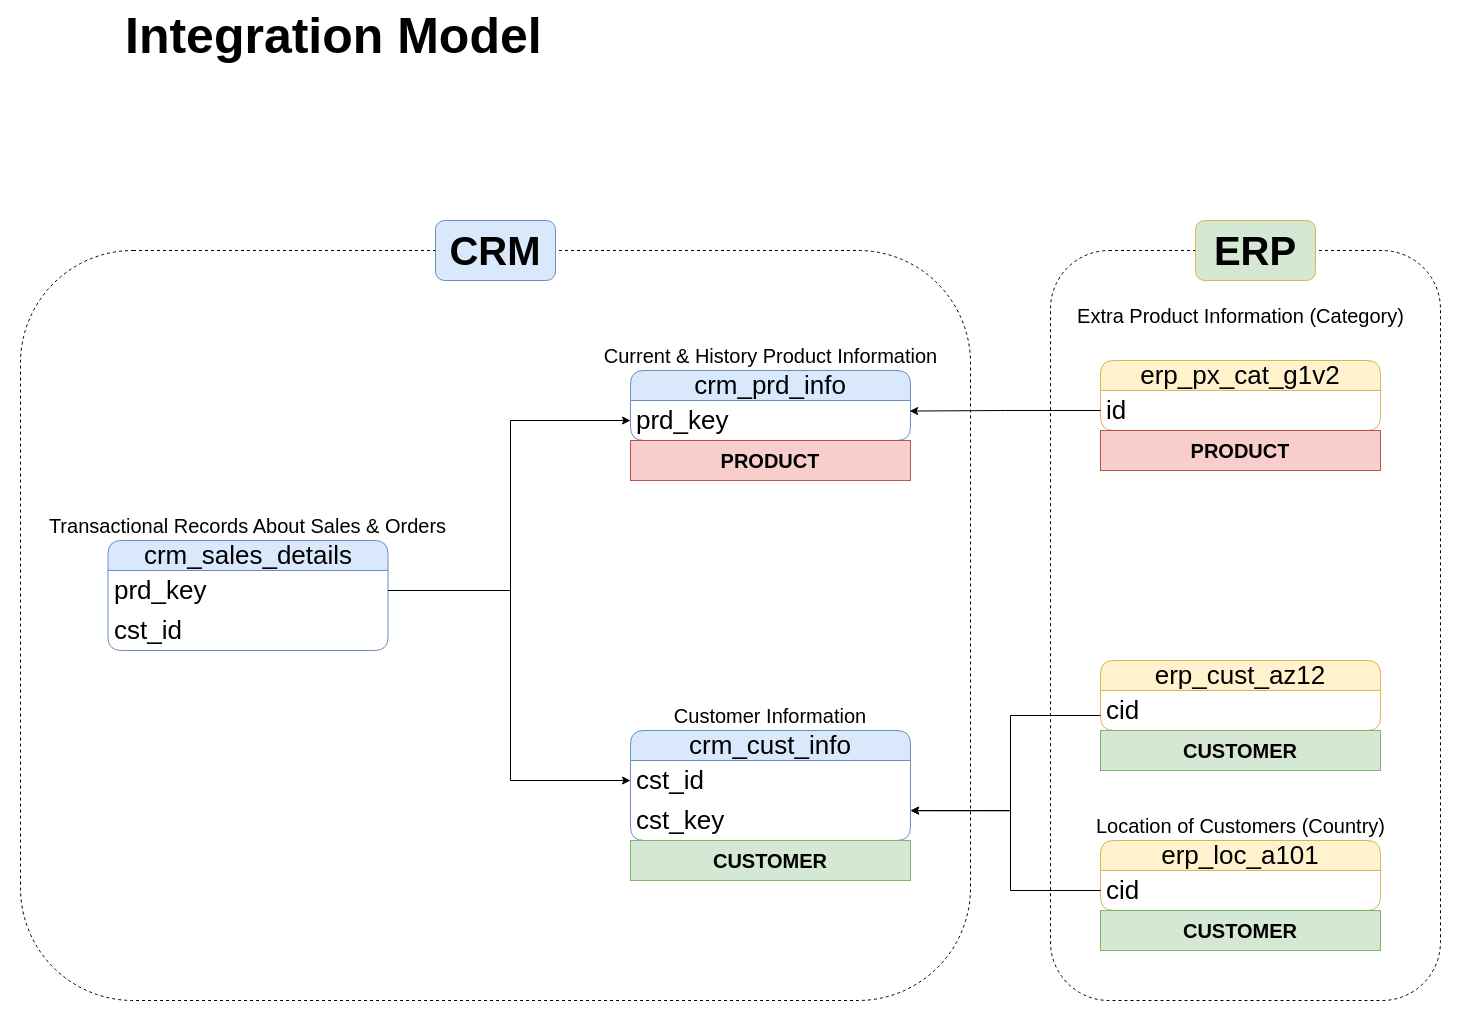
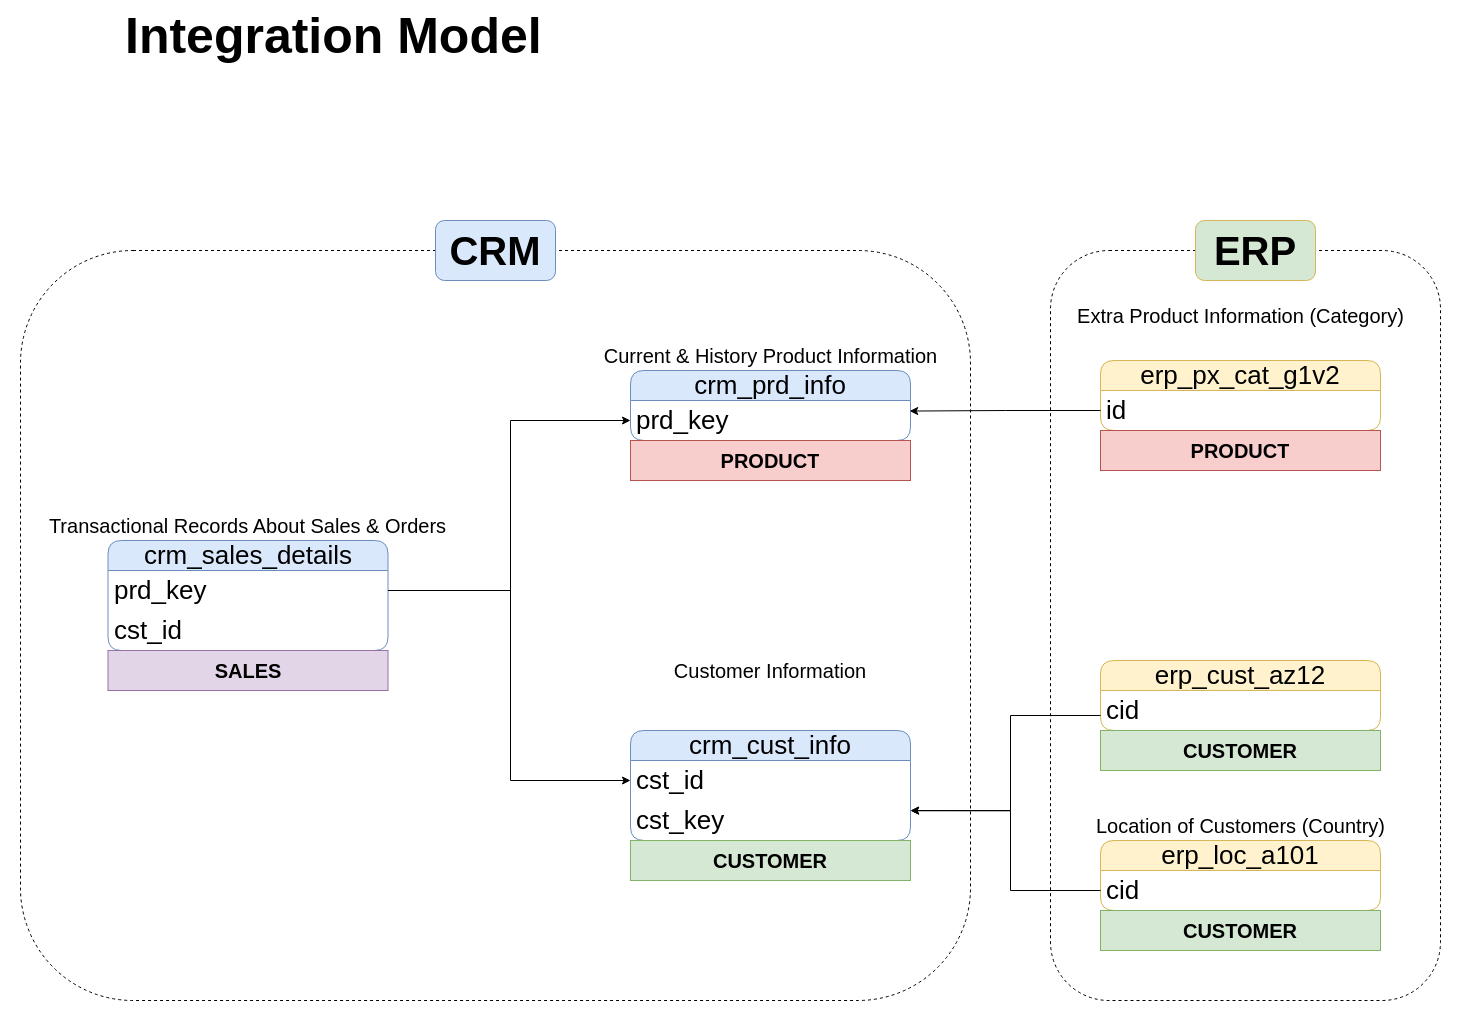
node "SALES": added
node "Customer Information": moved (771, 716) -> (771, 671)
